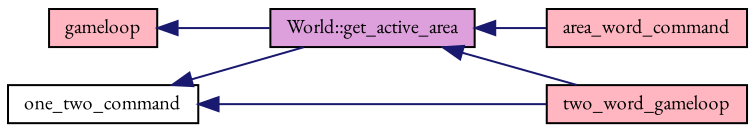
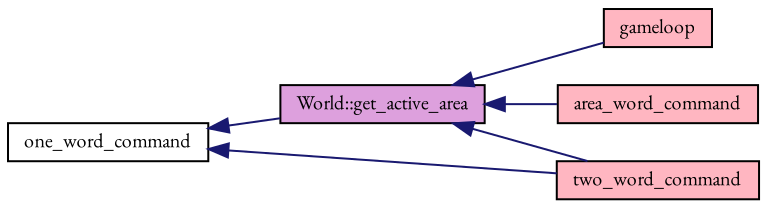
edge "World::get_active_area" -> "gameloop": reversed
node "one_two_command": label "one_two_command" -> "one_word_command"
node "two_word_gameloop": label "two_word_gameloop" -> "two_word_command"
